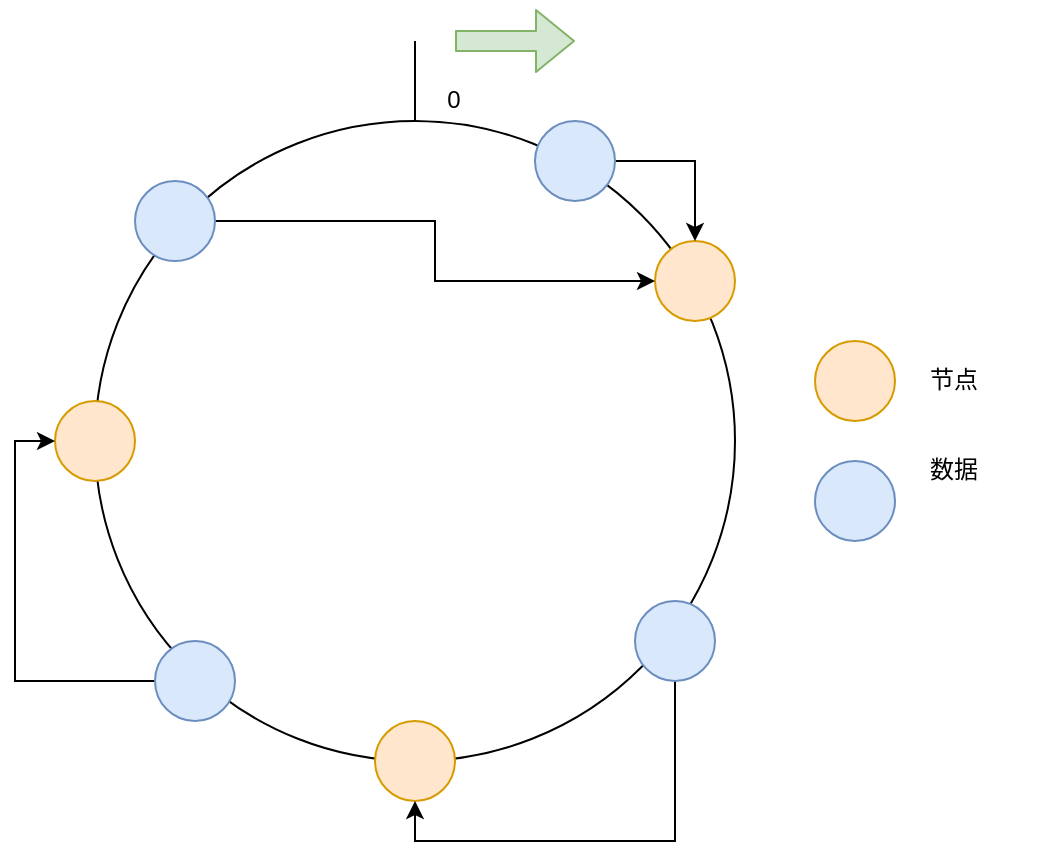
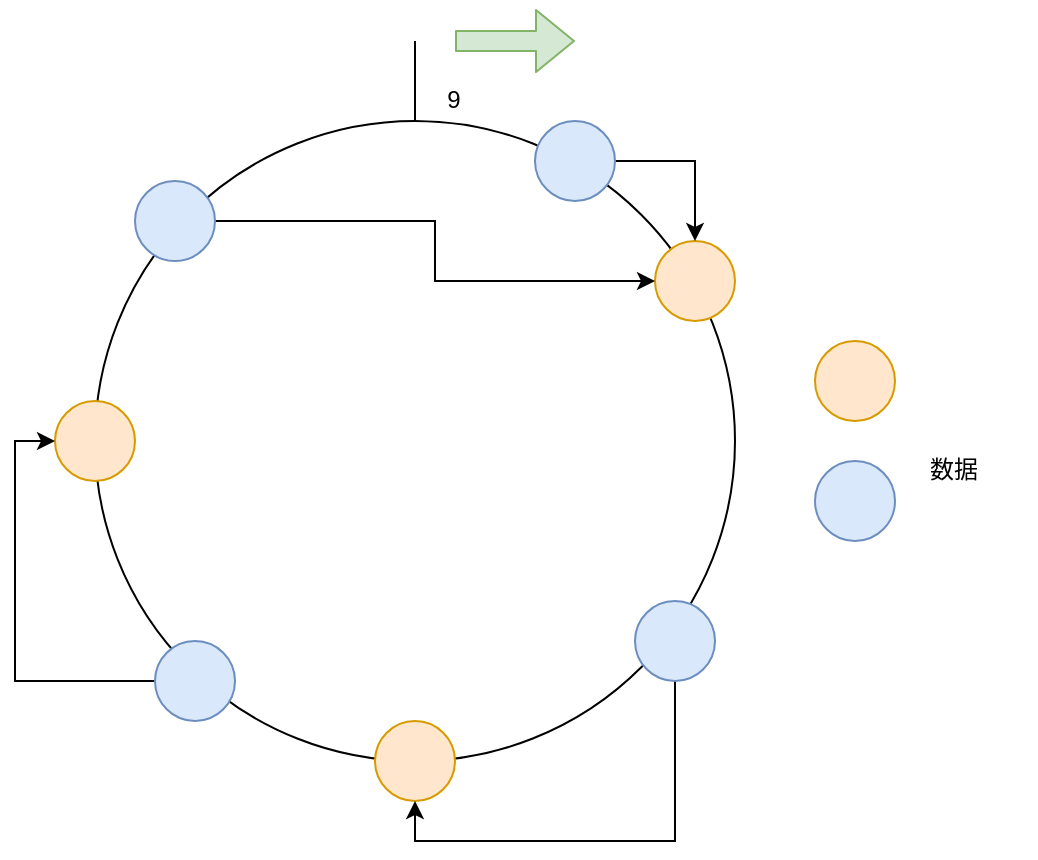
node "0": label "0" -> "9"
node "节点": removed
